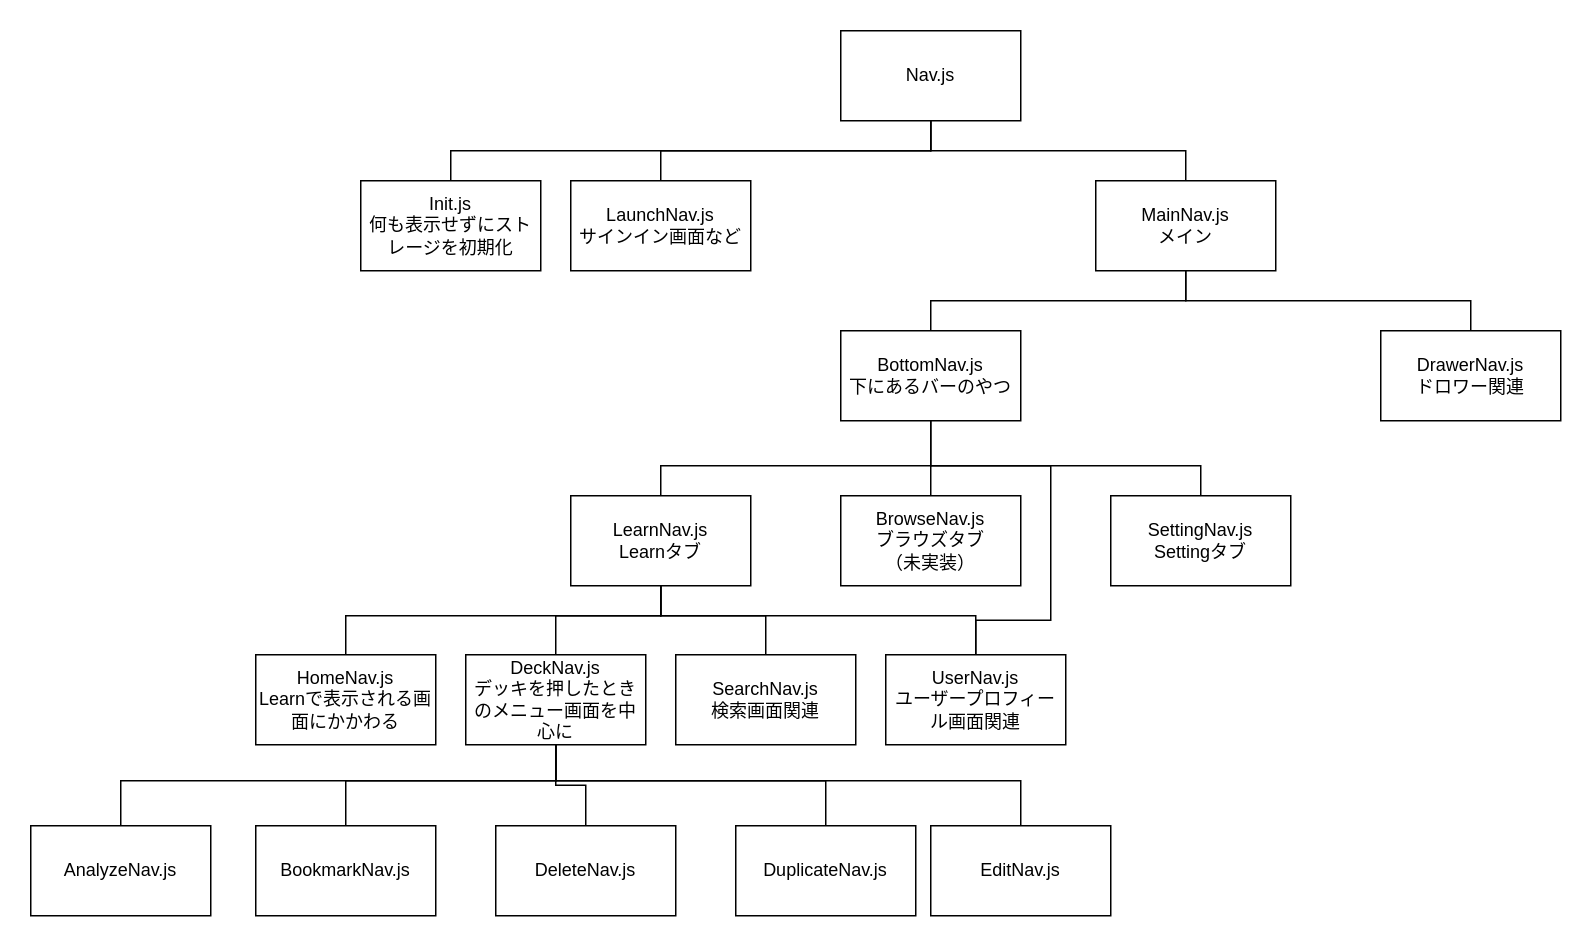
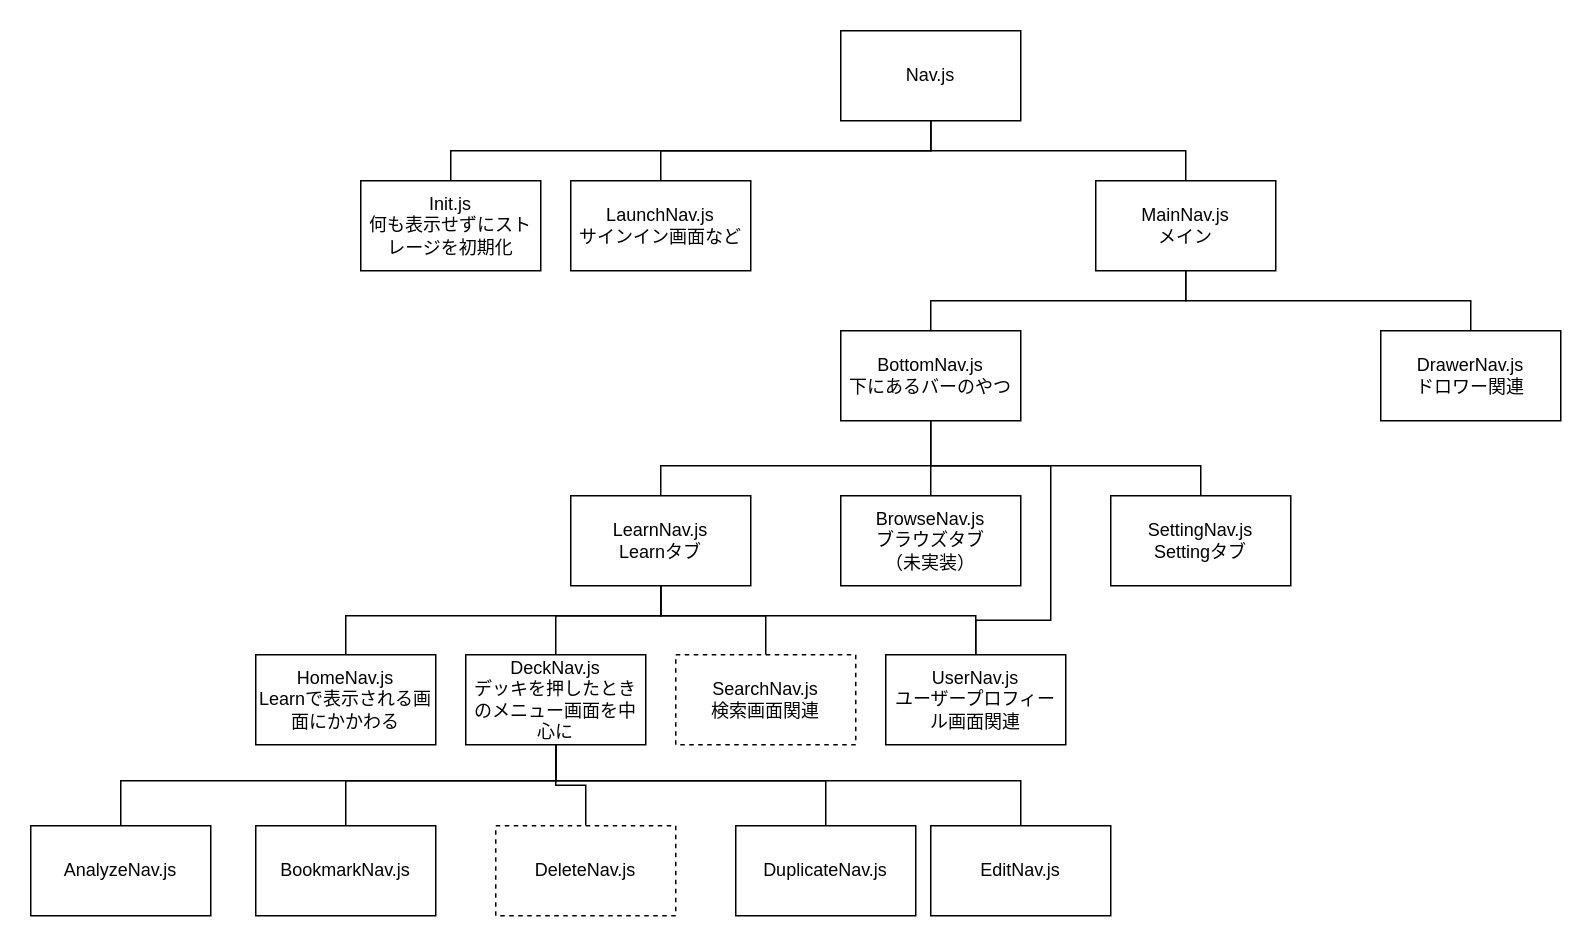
node "SearchNav.js 検索画面関連": style solid -> dashed
node "DeleteNav.js": style solid -> dashed
